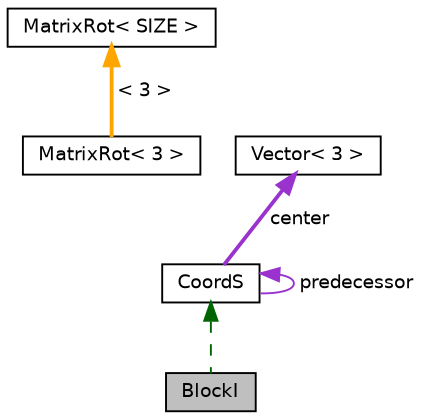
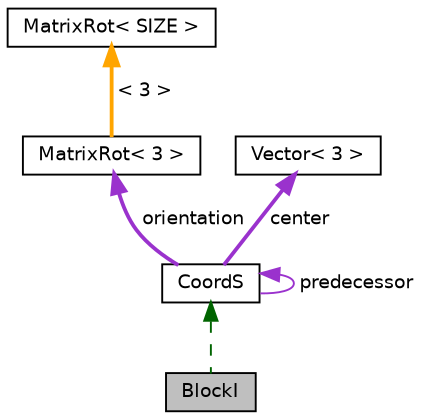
edge "CoordS" -> "MatrixRot< 3 >": added, label "orientation"
